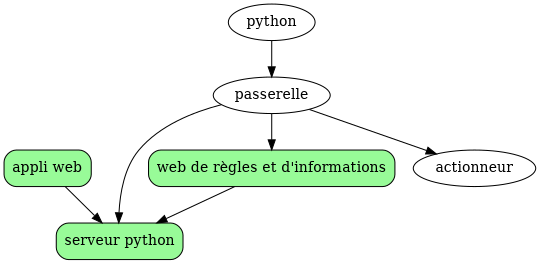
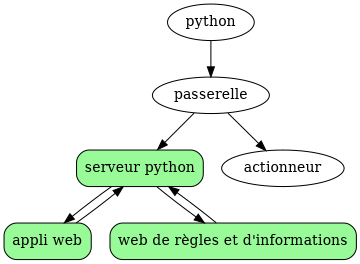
edge "passerelle" -> "web de règles et d'informations": now "serveur python" -> "web de règles et d'informations"
edge "serveur python" -> "appli web": added
